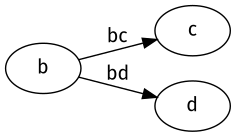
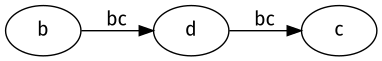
edge "b" -> "c": now "d" -> "c"
edge "b" -> "d": label "bd" -> "bc"
